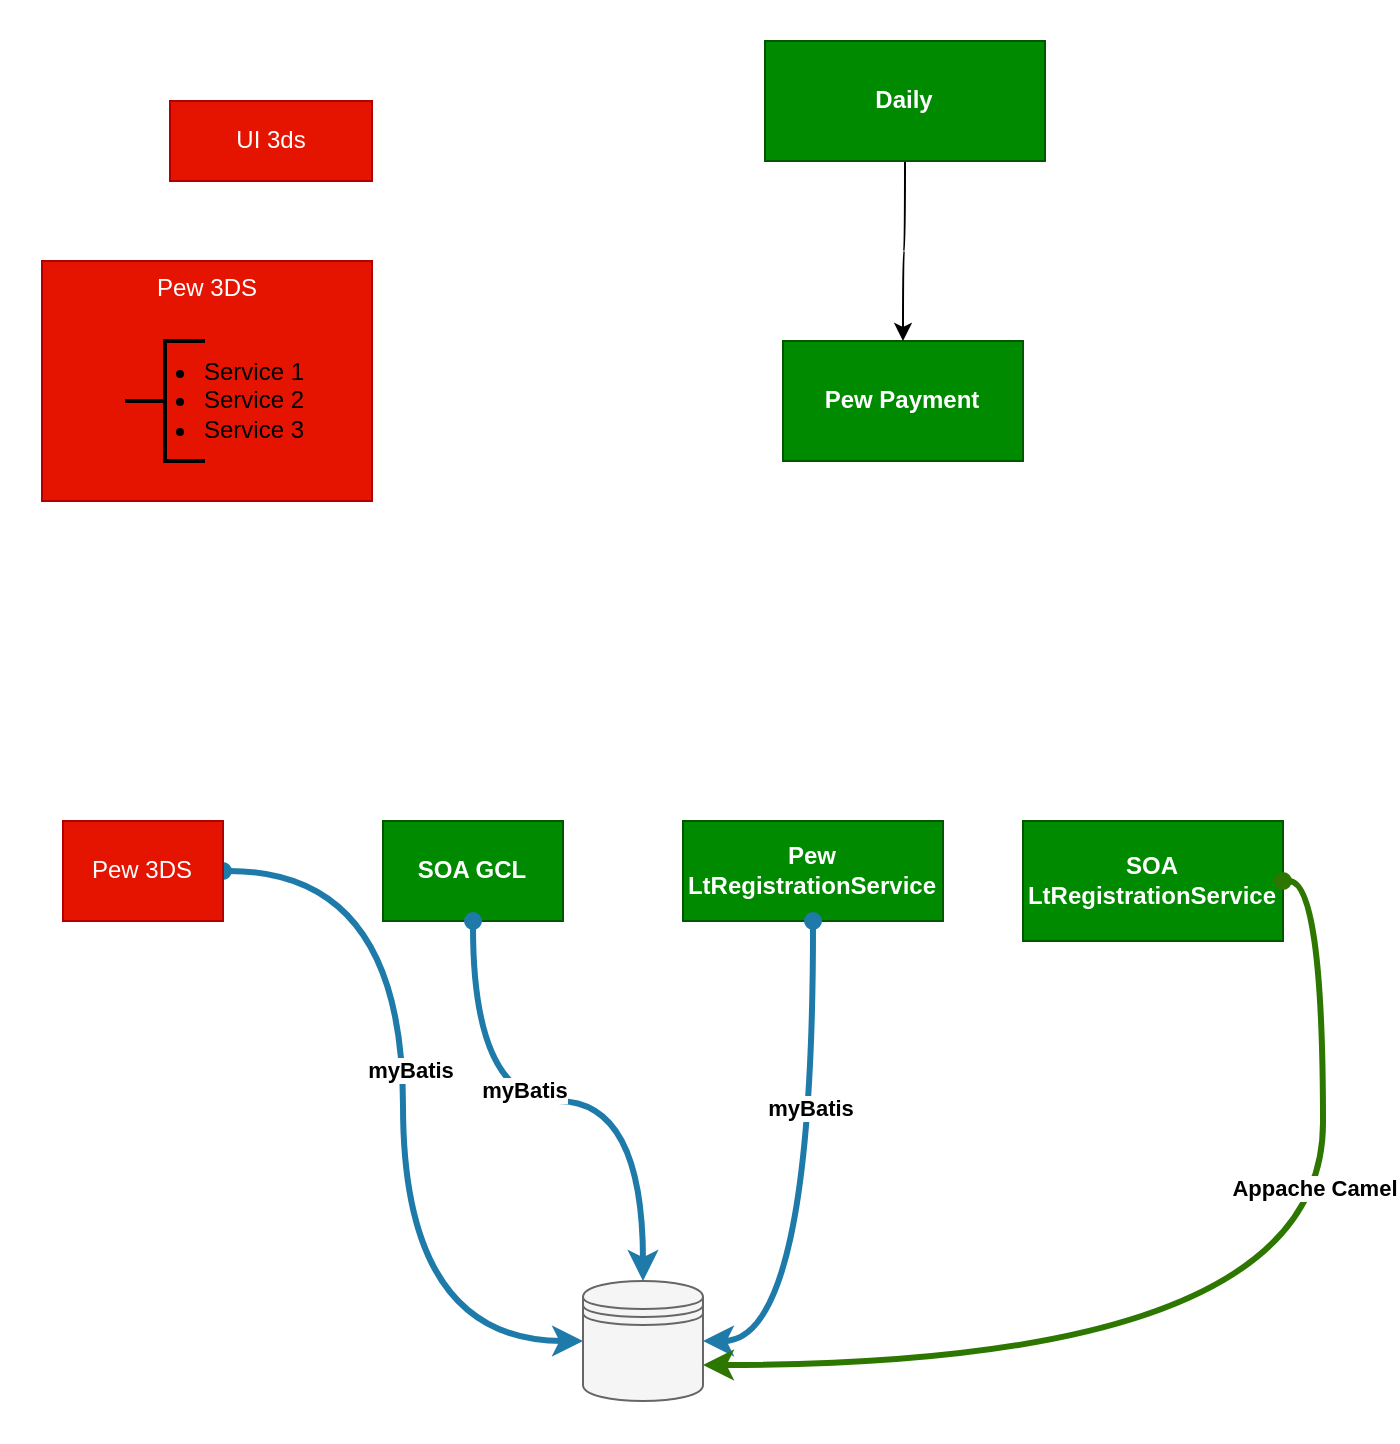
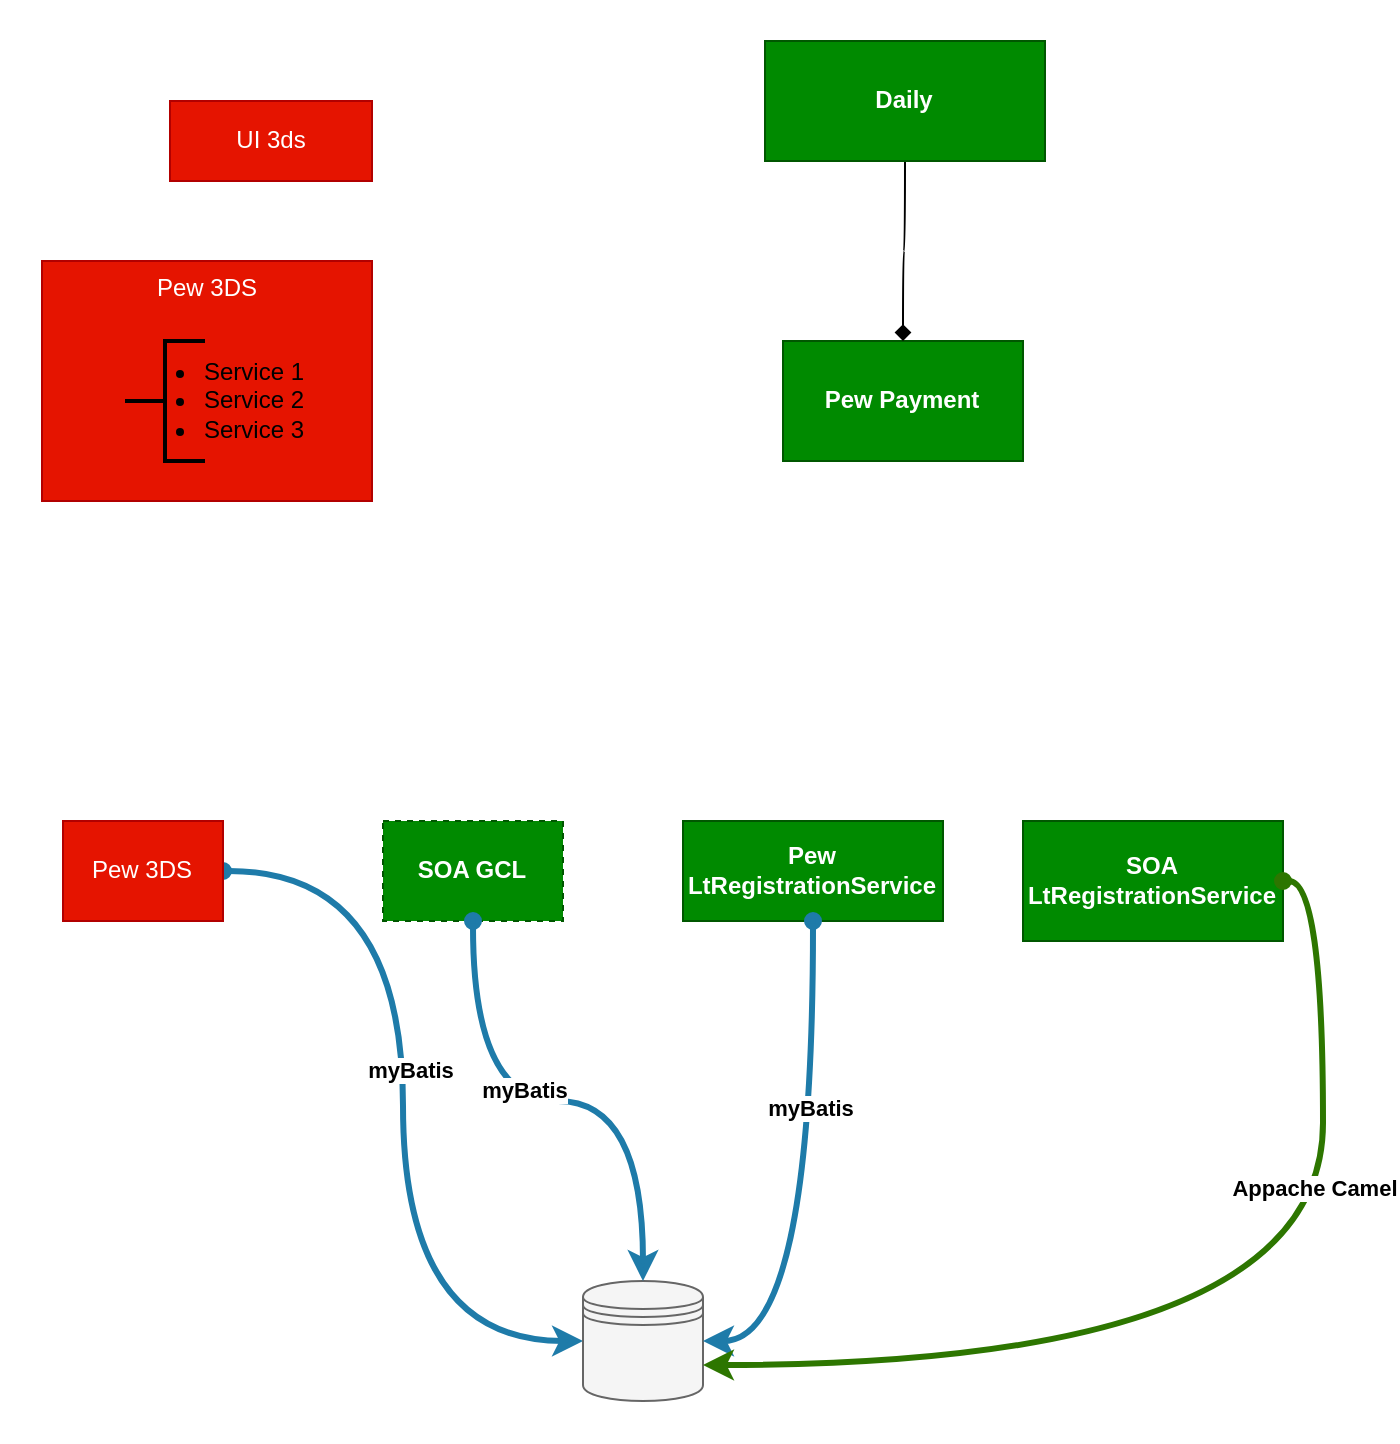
edge "Daily" -> "Pew Payment": arrowhead classic -> diamond
node "SOA GCL": style solid -> dashed
